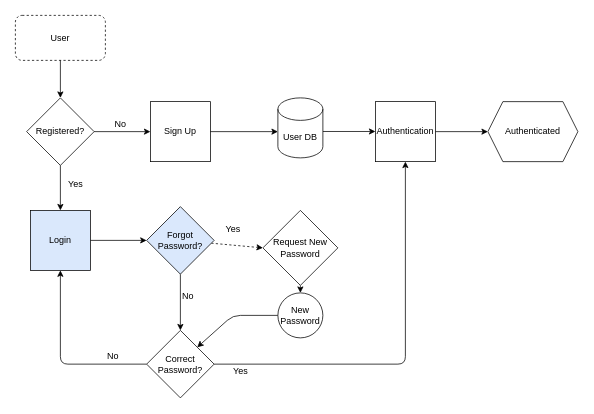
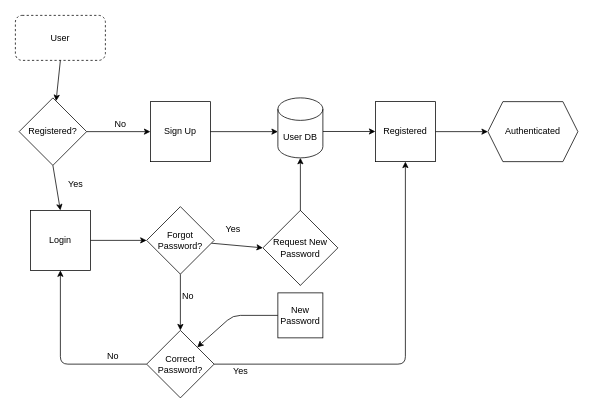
node "Registered?": moved (60, 132) -> (53, 132)
node "Authentication": label "Authentication" -> "Registered"
node "Login": fillcolor #dae8fc -> #ffffff
node "Forgot Password?": fillcolor #dae8fc -> #ffffff
edge "Forgot Password?" -> "Request New Password": style dashed -> solid
edge "Request New Password" -> "New Password": now "Request New Password" -> "User DB"
node "New Password": shape ellipse -> rectangle
